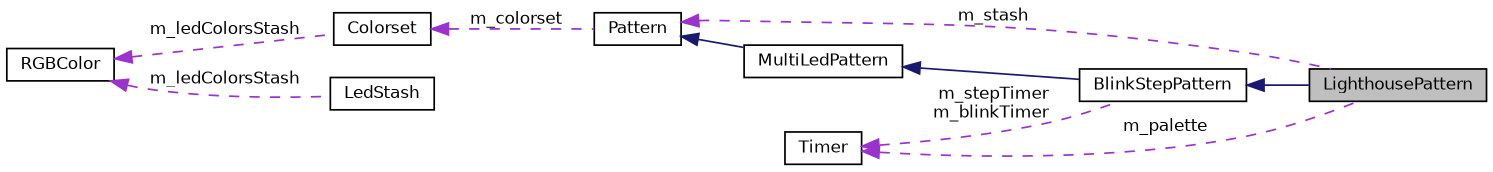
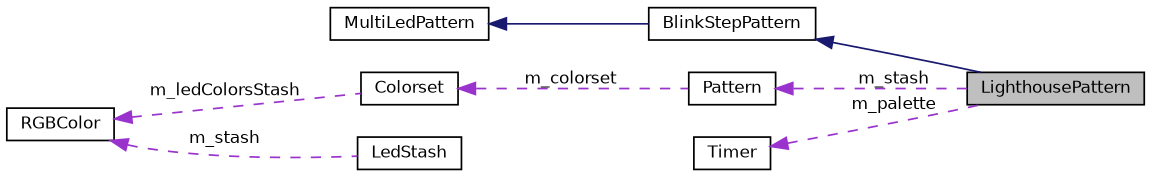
edge "MultiLedPattern" -> "Pattern": removed
edge "LedStash" -> "RGBColor": label " m_ledColorsStash" -> " m_stash"
edge "BlinkStepPattern" -> "Timer": removed, label "m_stepTimer m_blinkTimer"
